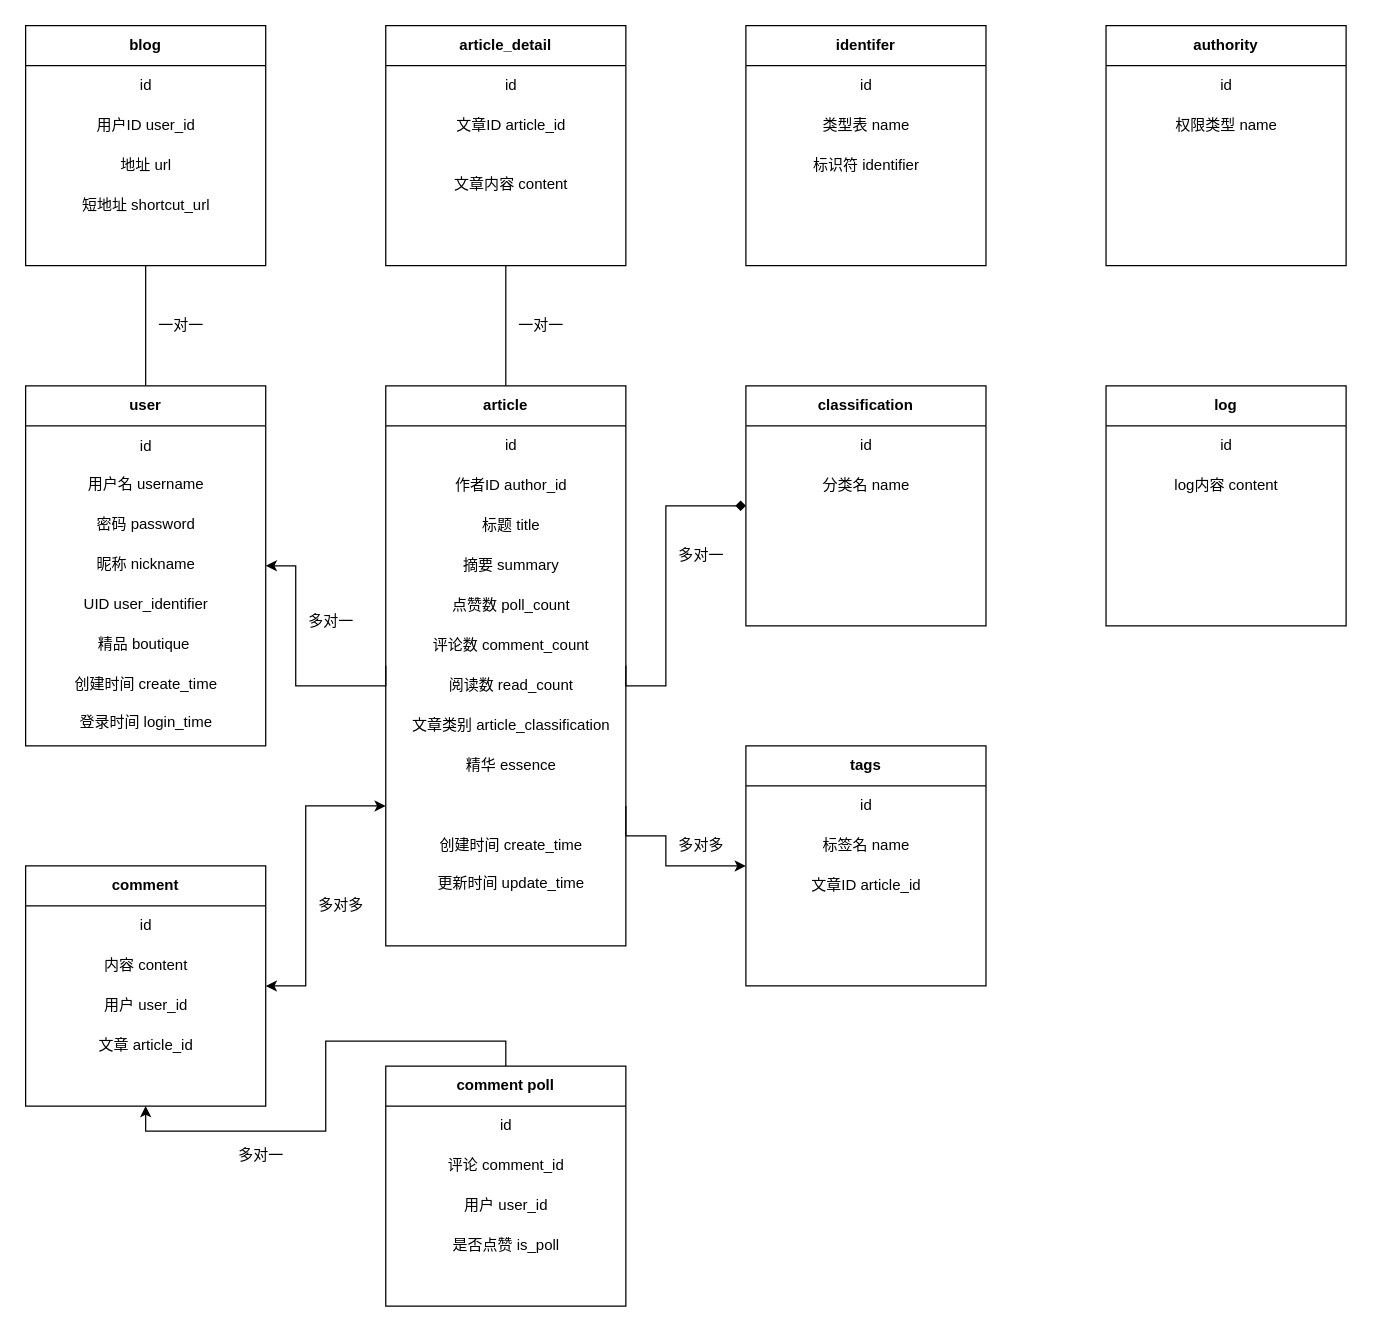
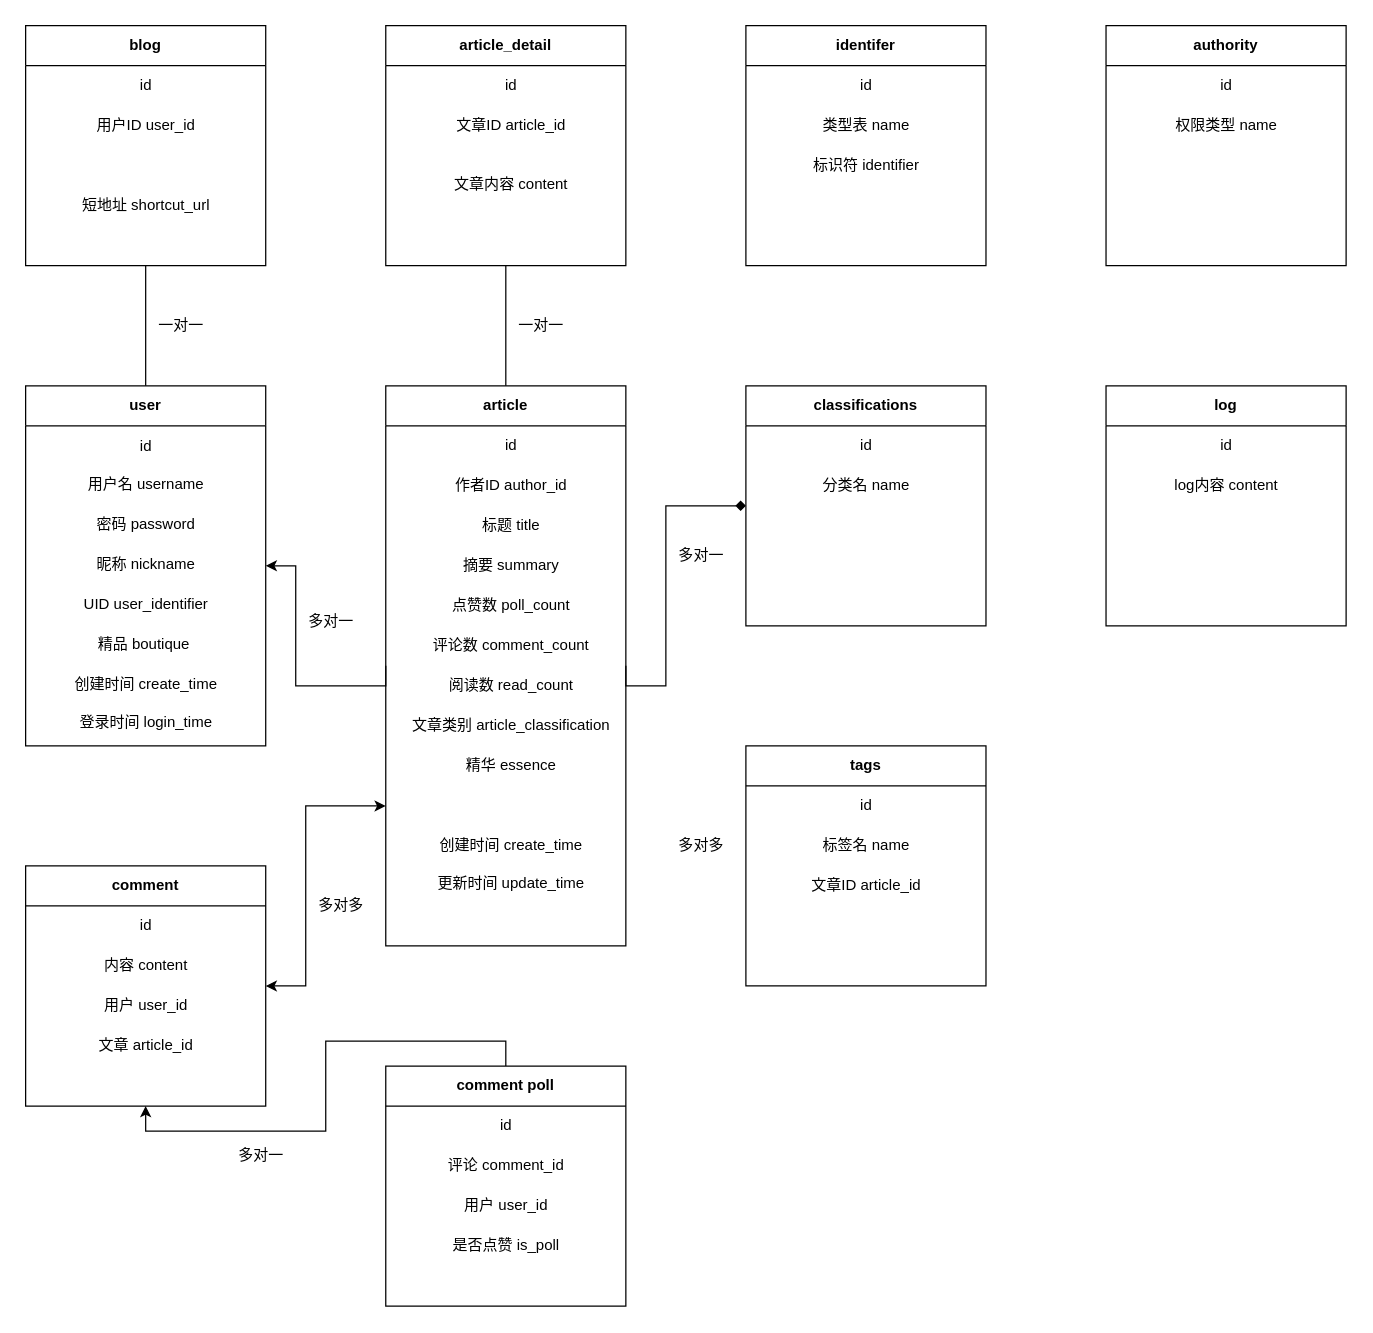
node "地址 url": removed
node "classification": label "classification" -> "classifications"
edge "article" -> "tags": removed
